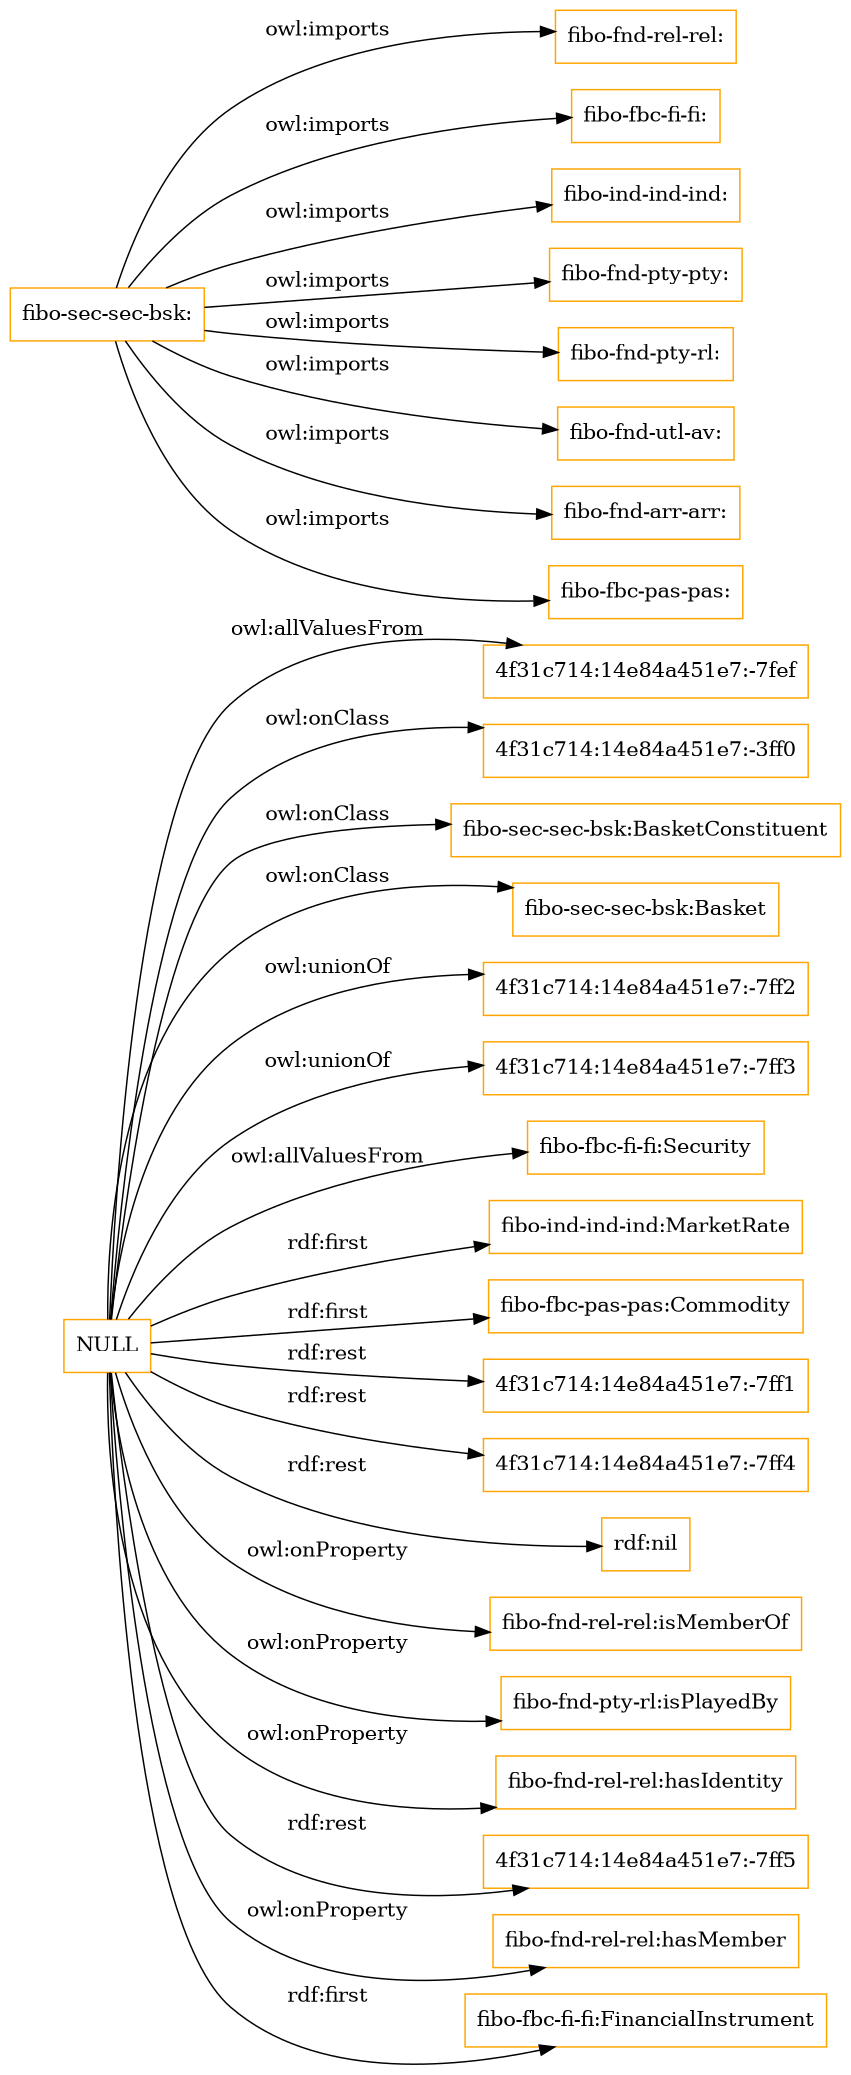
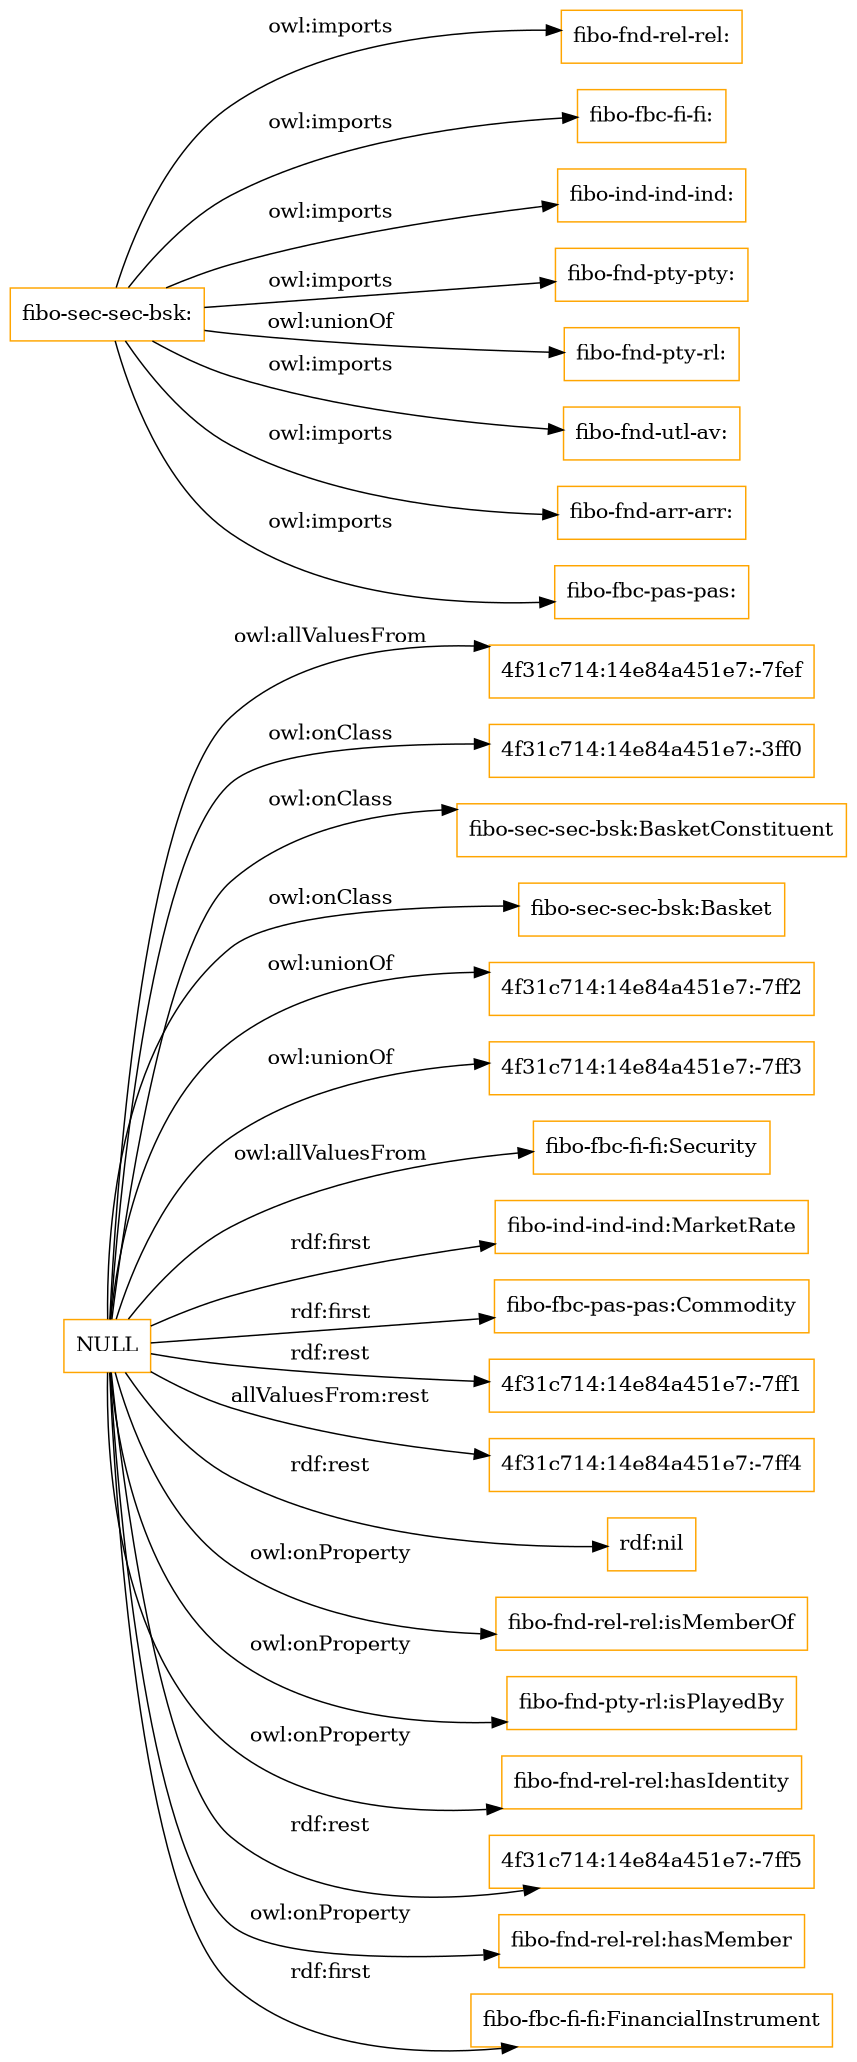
edge "fibo-sec-sec-bsk:" -> "fibo-fnd-pty-rl:": label "owl:imports" -> "owl:unionOf"
edge "NULL" -> "4f31c714:14e84a451e7:-7ff4": label "rdf:rest" -> "allValuesFrom:rest"
